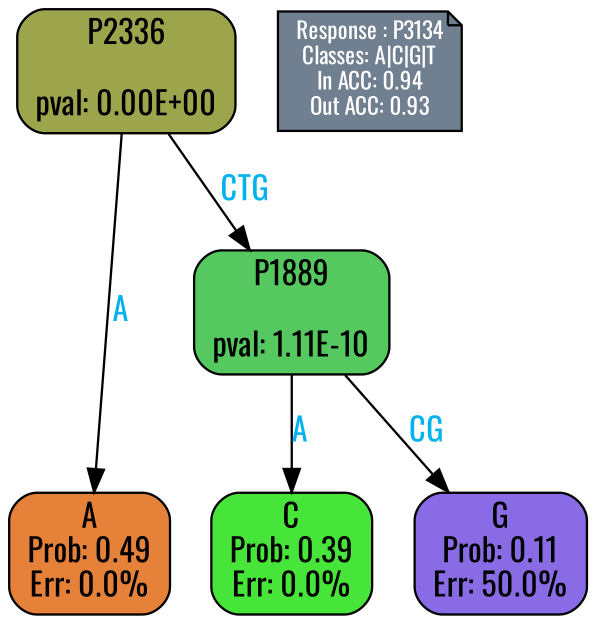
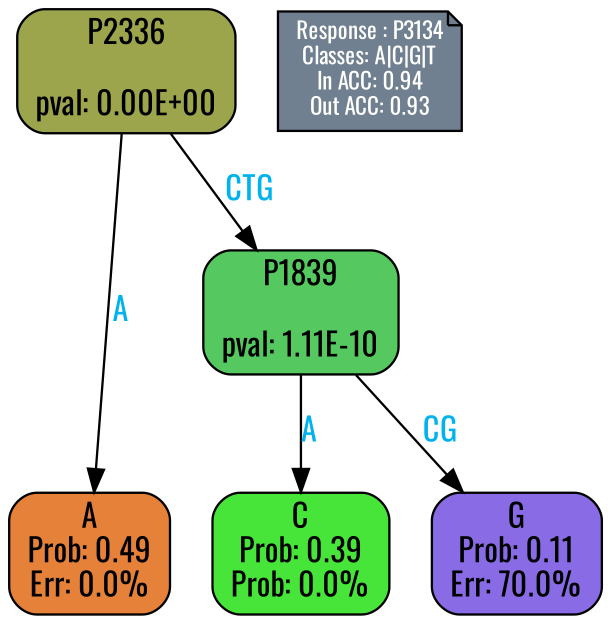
node "P1889 pval: 1.11E-10": label "P1889 pval: 1.11E-10" -> "P1839 pval: 1.11E-10"
node "C Prob: 0.39 Err: 0.0%": label "C Prob: 0.39 Err: 0.0%" -> "C Prob: 0.39 Prob: 0.0%"
node "G Prob: 0.11 Err: 50.0%": label "G Prob: 0.11 Err: 50.0%" -> "G Prob: 0.11 Err: 70.0%"
